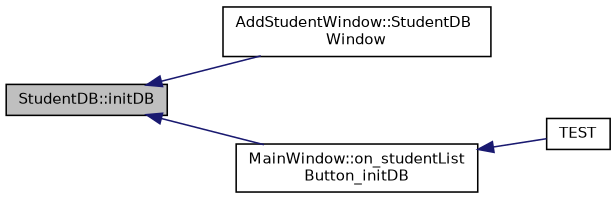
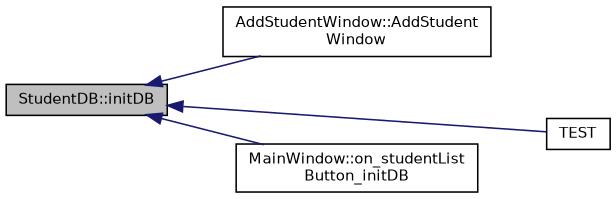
node "AddStudentWindow::StudentDB Window": label "AddStudentWindow::StudentDB Window" -> "AddStudentWindow::AddStudent Window"
edge "TEST" -> "MainWindow::on_studentList Button_initDB": now "TEST" -> "StudentDB::initDB"
